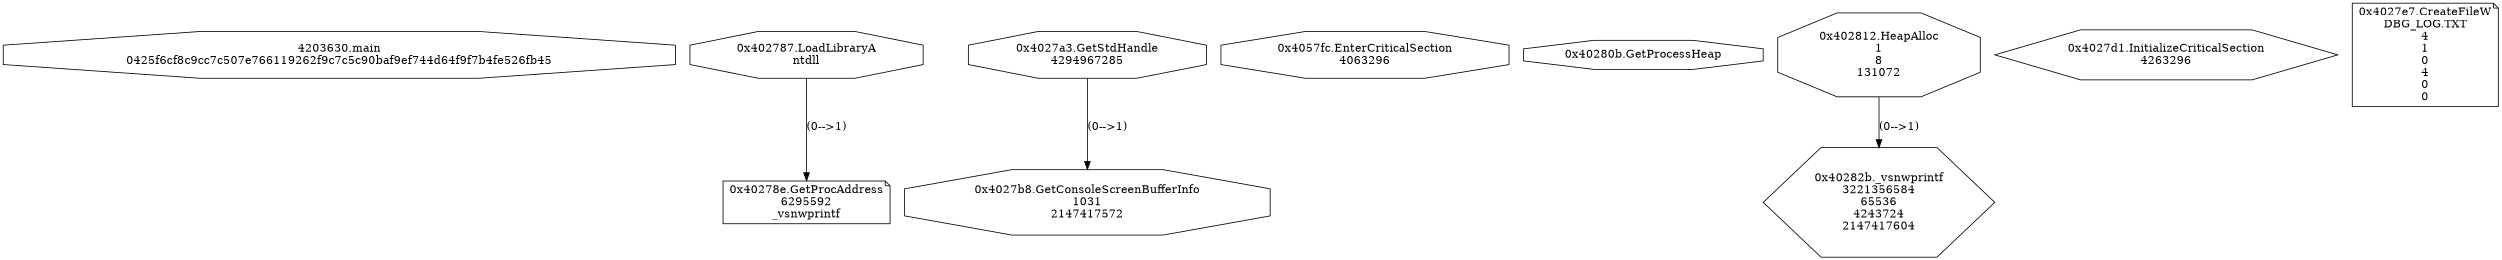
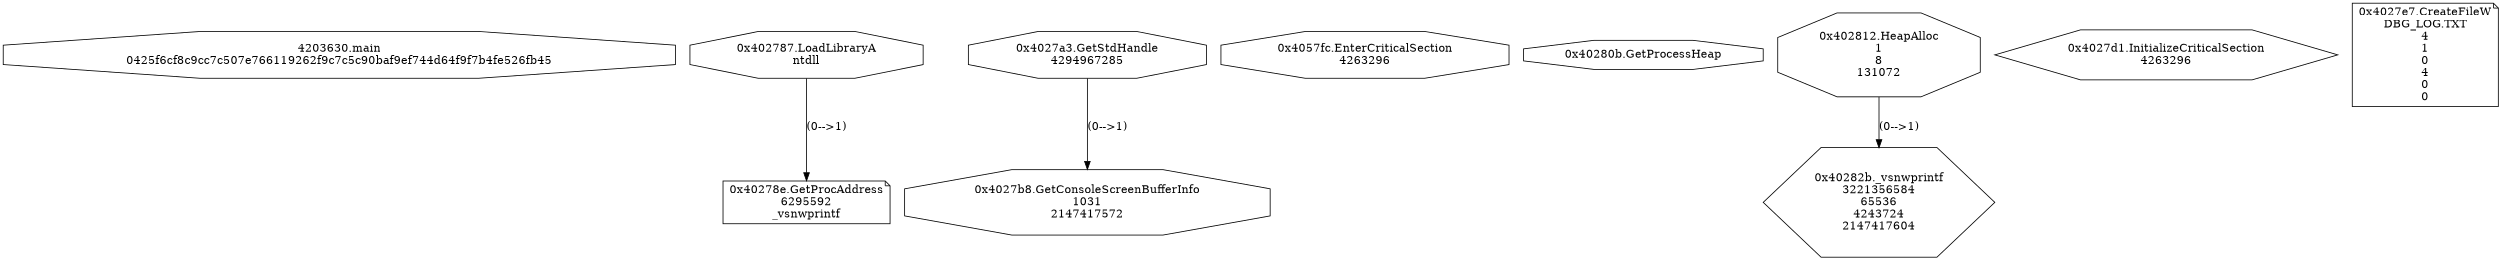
node "0x4057fc.EnterCriticalSection 4063296": label "0x4057fc.EnterCriticalSection 4063296" -> "0x4057fc.EnterCriticalSection 4263296"
